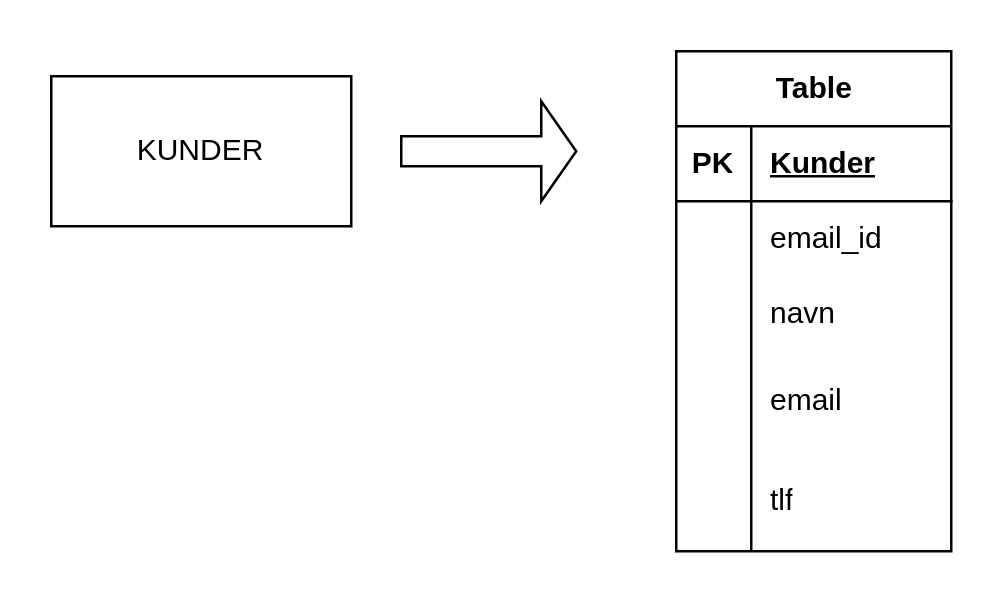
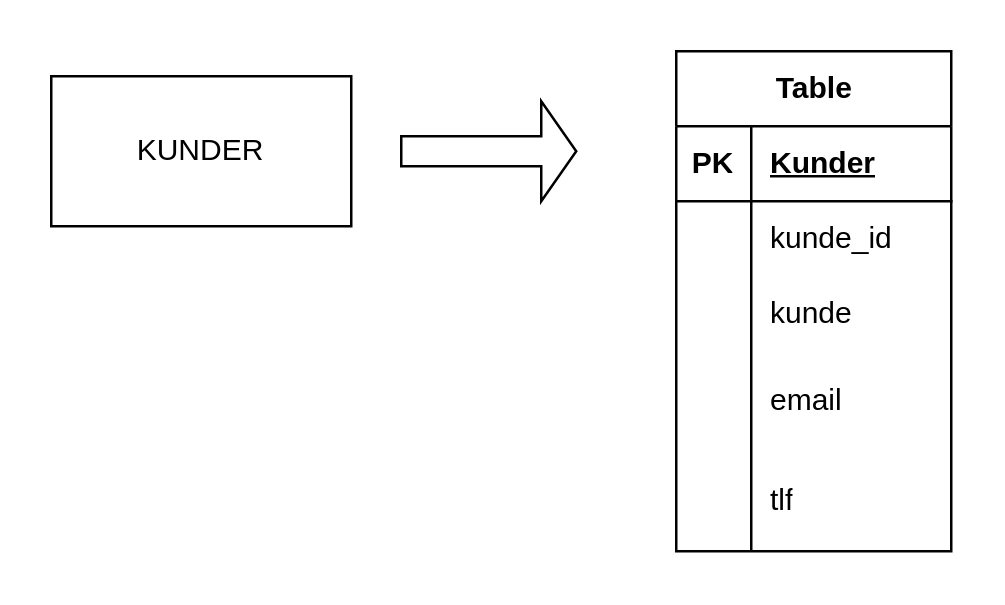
node "email_id": label "email_id" -> "kunde_id"
node "navn": label "navn" -> "kunde"
